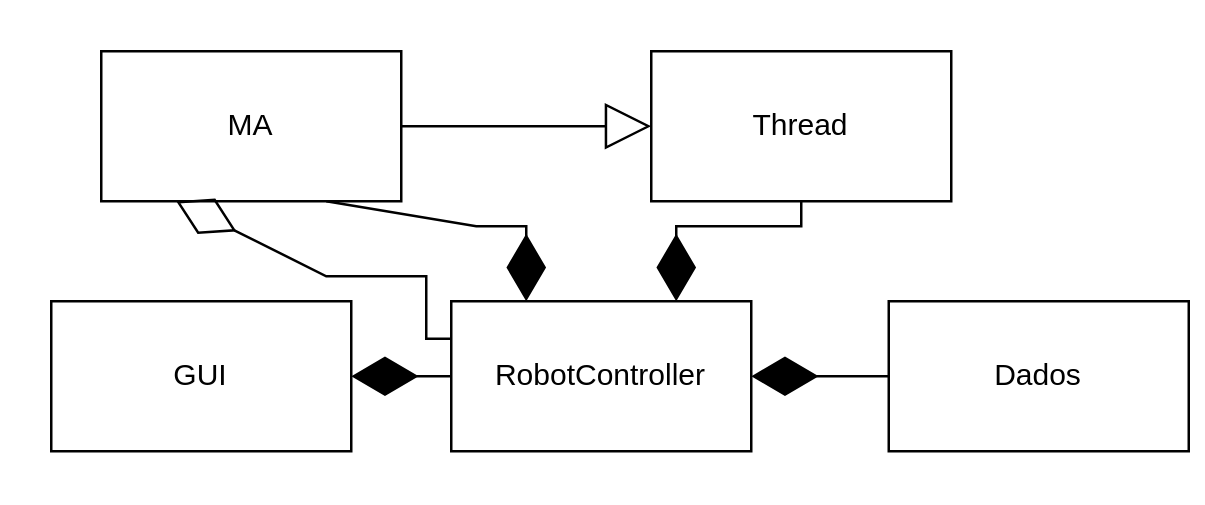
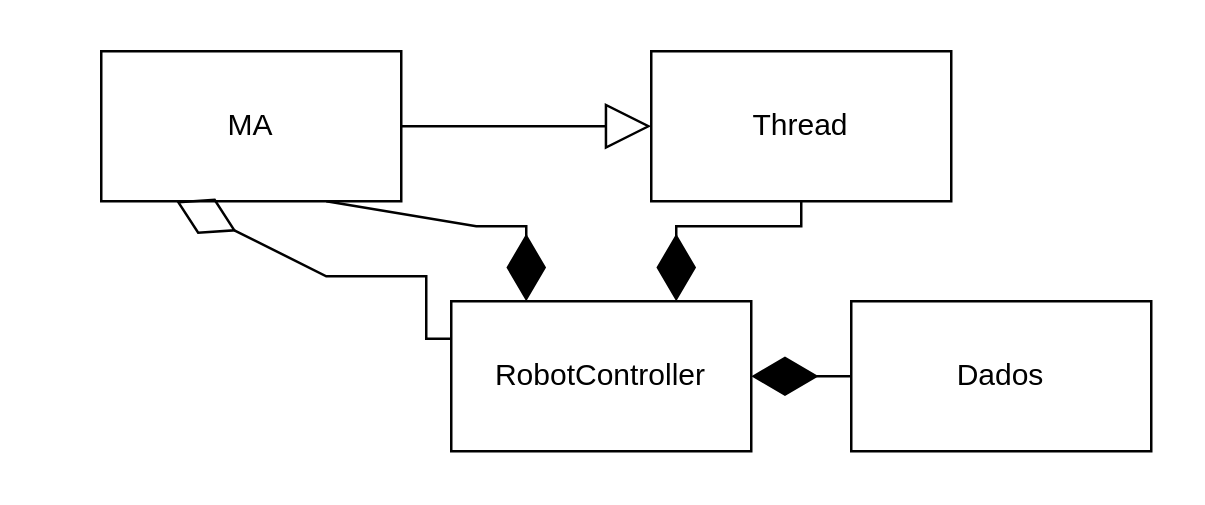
node "GUI": removed
edge "RobotController" -> "GUI": removed
node "Dados": moved (1039, 376) -> (1001, 376)
